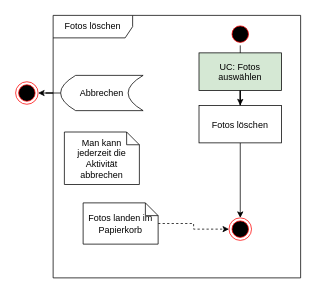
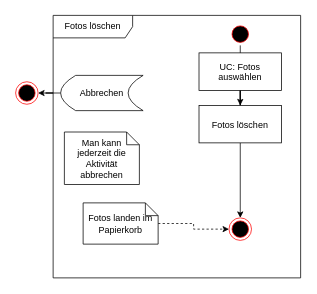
node "UC: Fotos auswählen": fillcolor #d5e8d4 -> #ffffff
